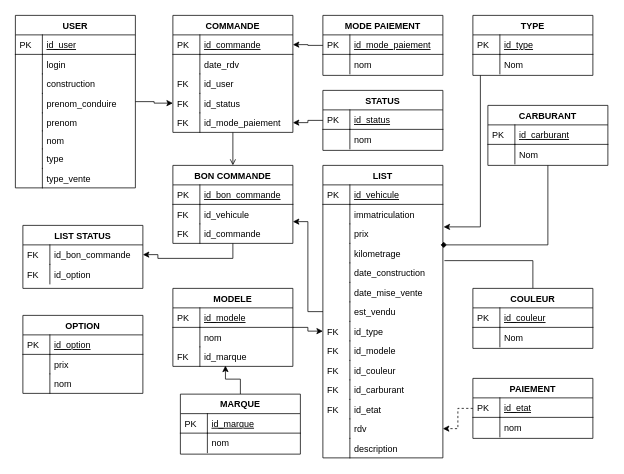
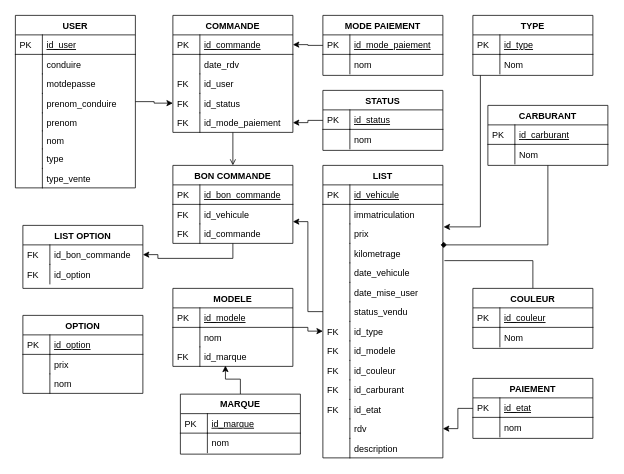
node "login": label "login" -> "conduire"
node "construction": label "construction" -> "motdepasse"
node "LIST STATUS": label "LIST STATUS" -> "LIST OPTION"
node "date_construction": label "date_construction" -> "date_vehicule"
node "date_mise_vente": label "date_mise_vente" -> "date_mise_user"
node "est_vendu": label "est_vendu" -> "status_vendu"
edge "PAIEMENT" -> "rdv": style dashed -> solid
